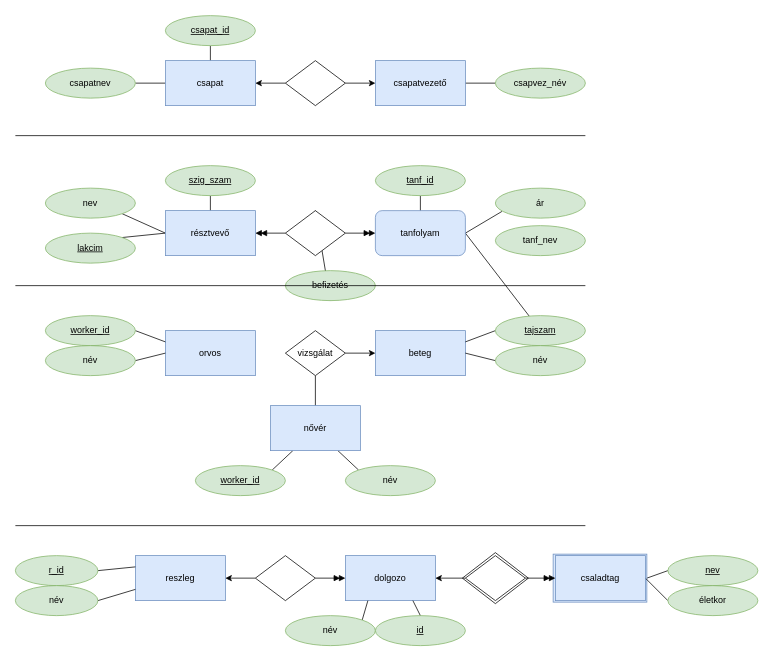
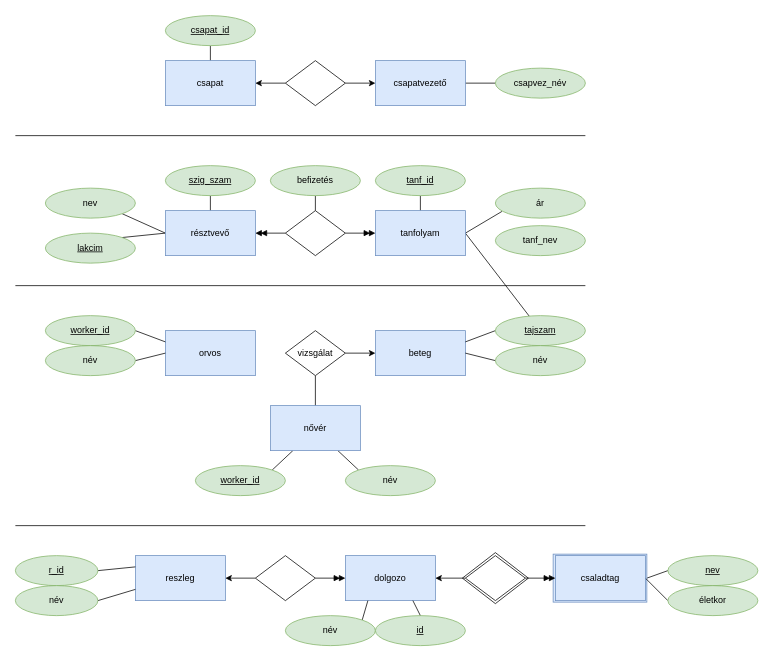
node "csapatnev": removed
edge "csapatnev" -- "csapat": removed
node "tanfolyam": shape rounded rectangle -> rectangle
node "befizetés": moved (330, 285) -> (315, 180)
